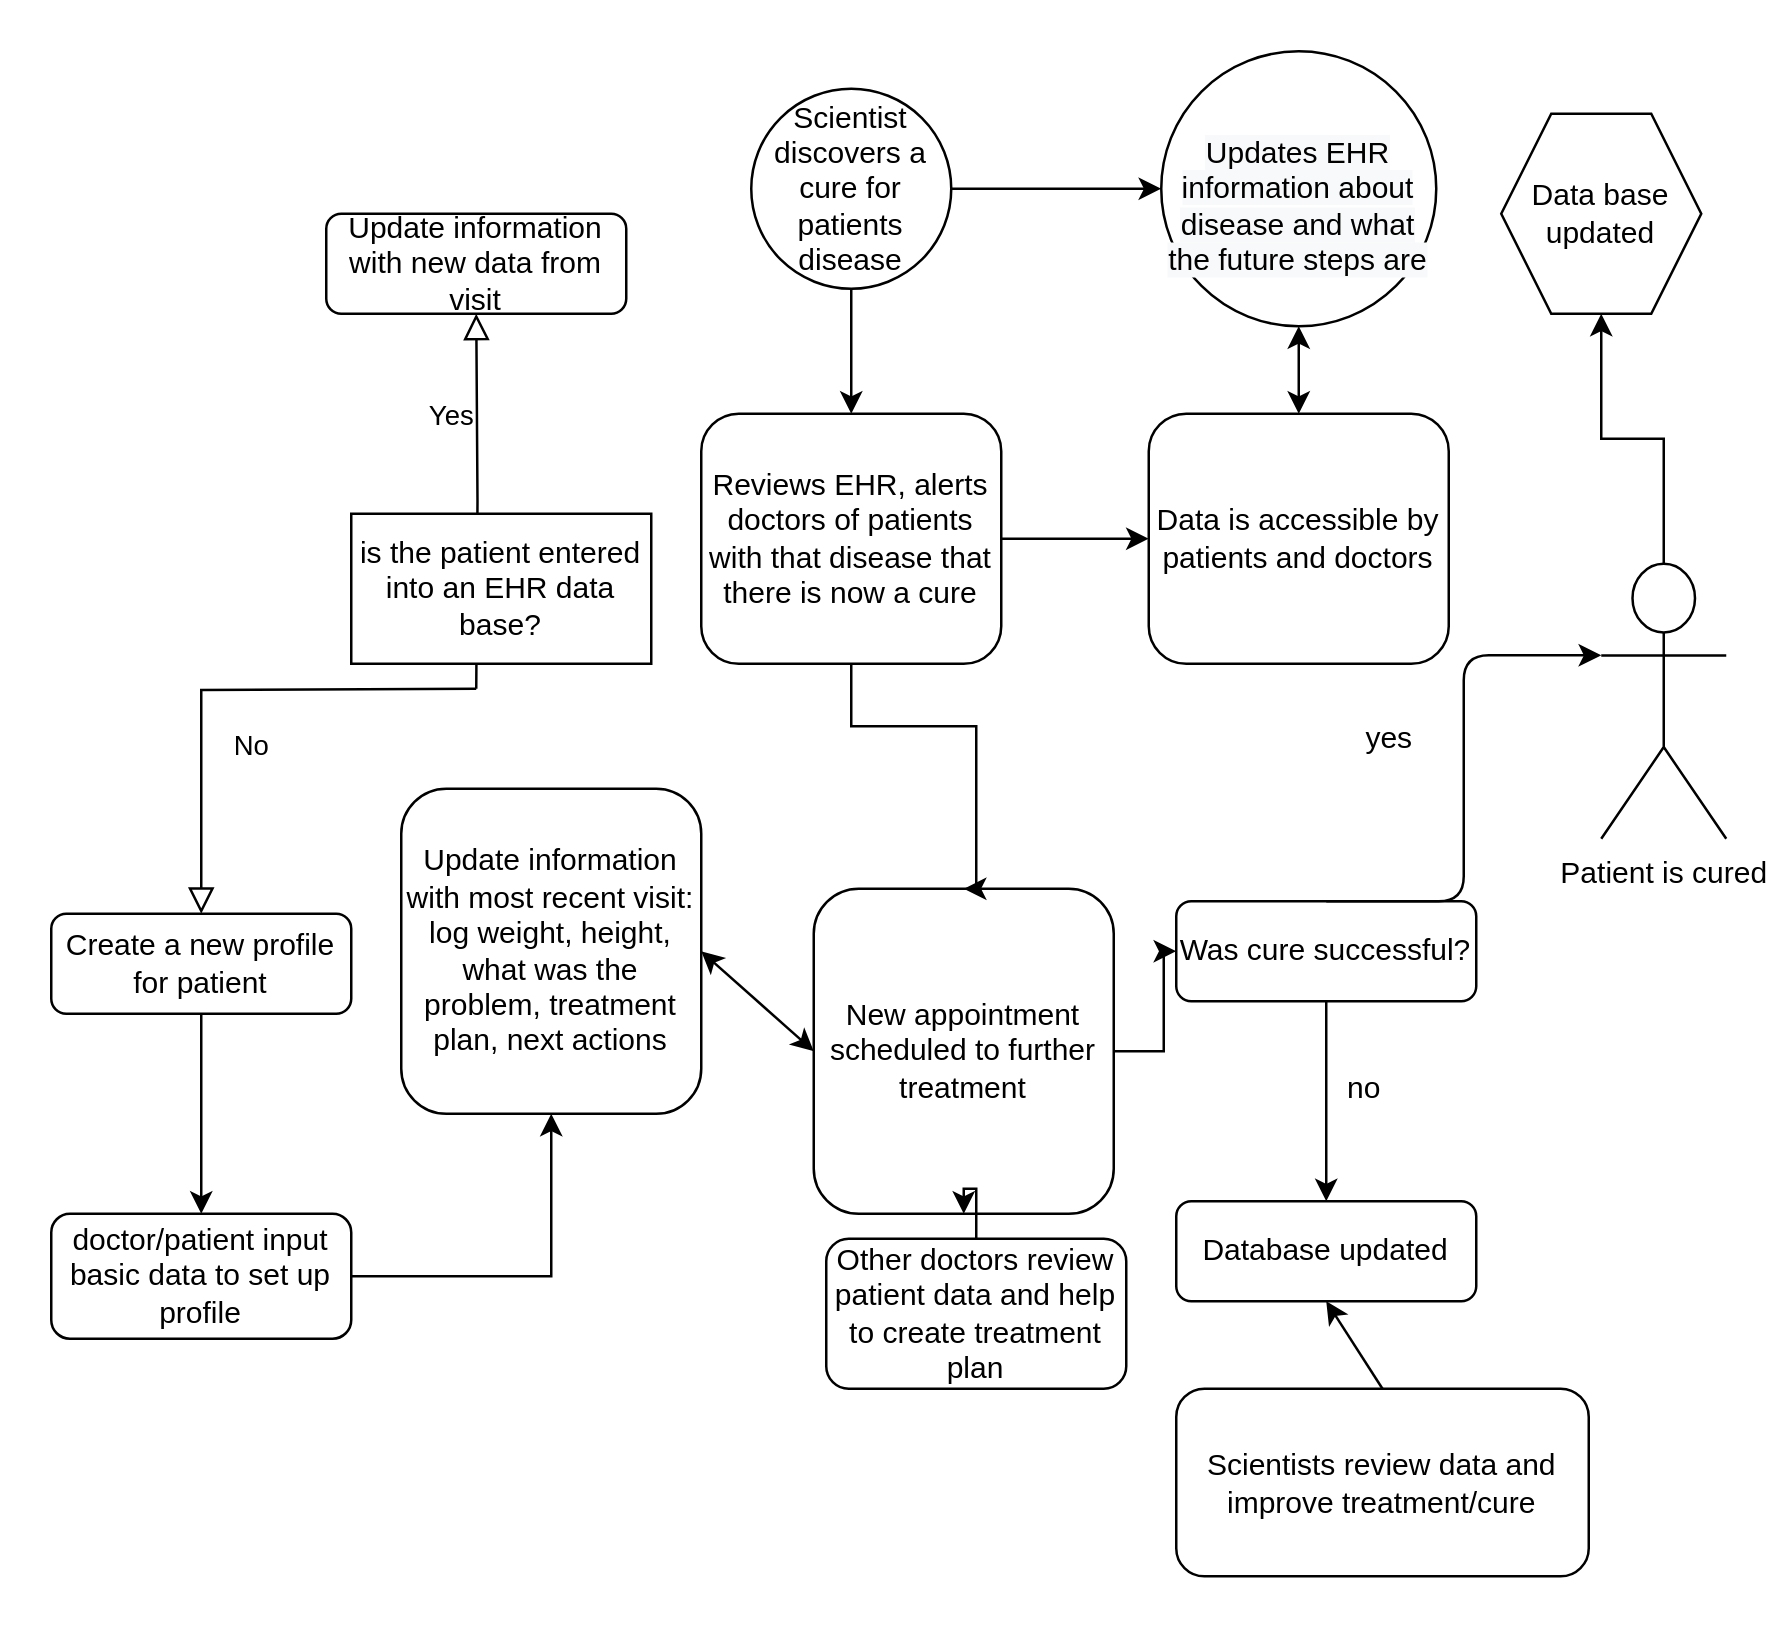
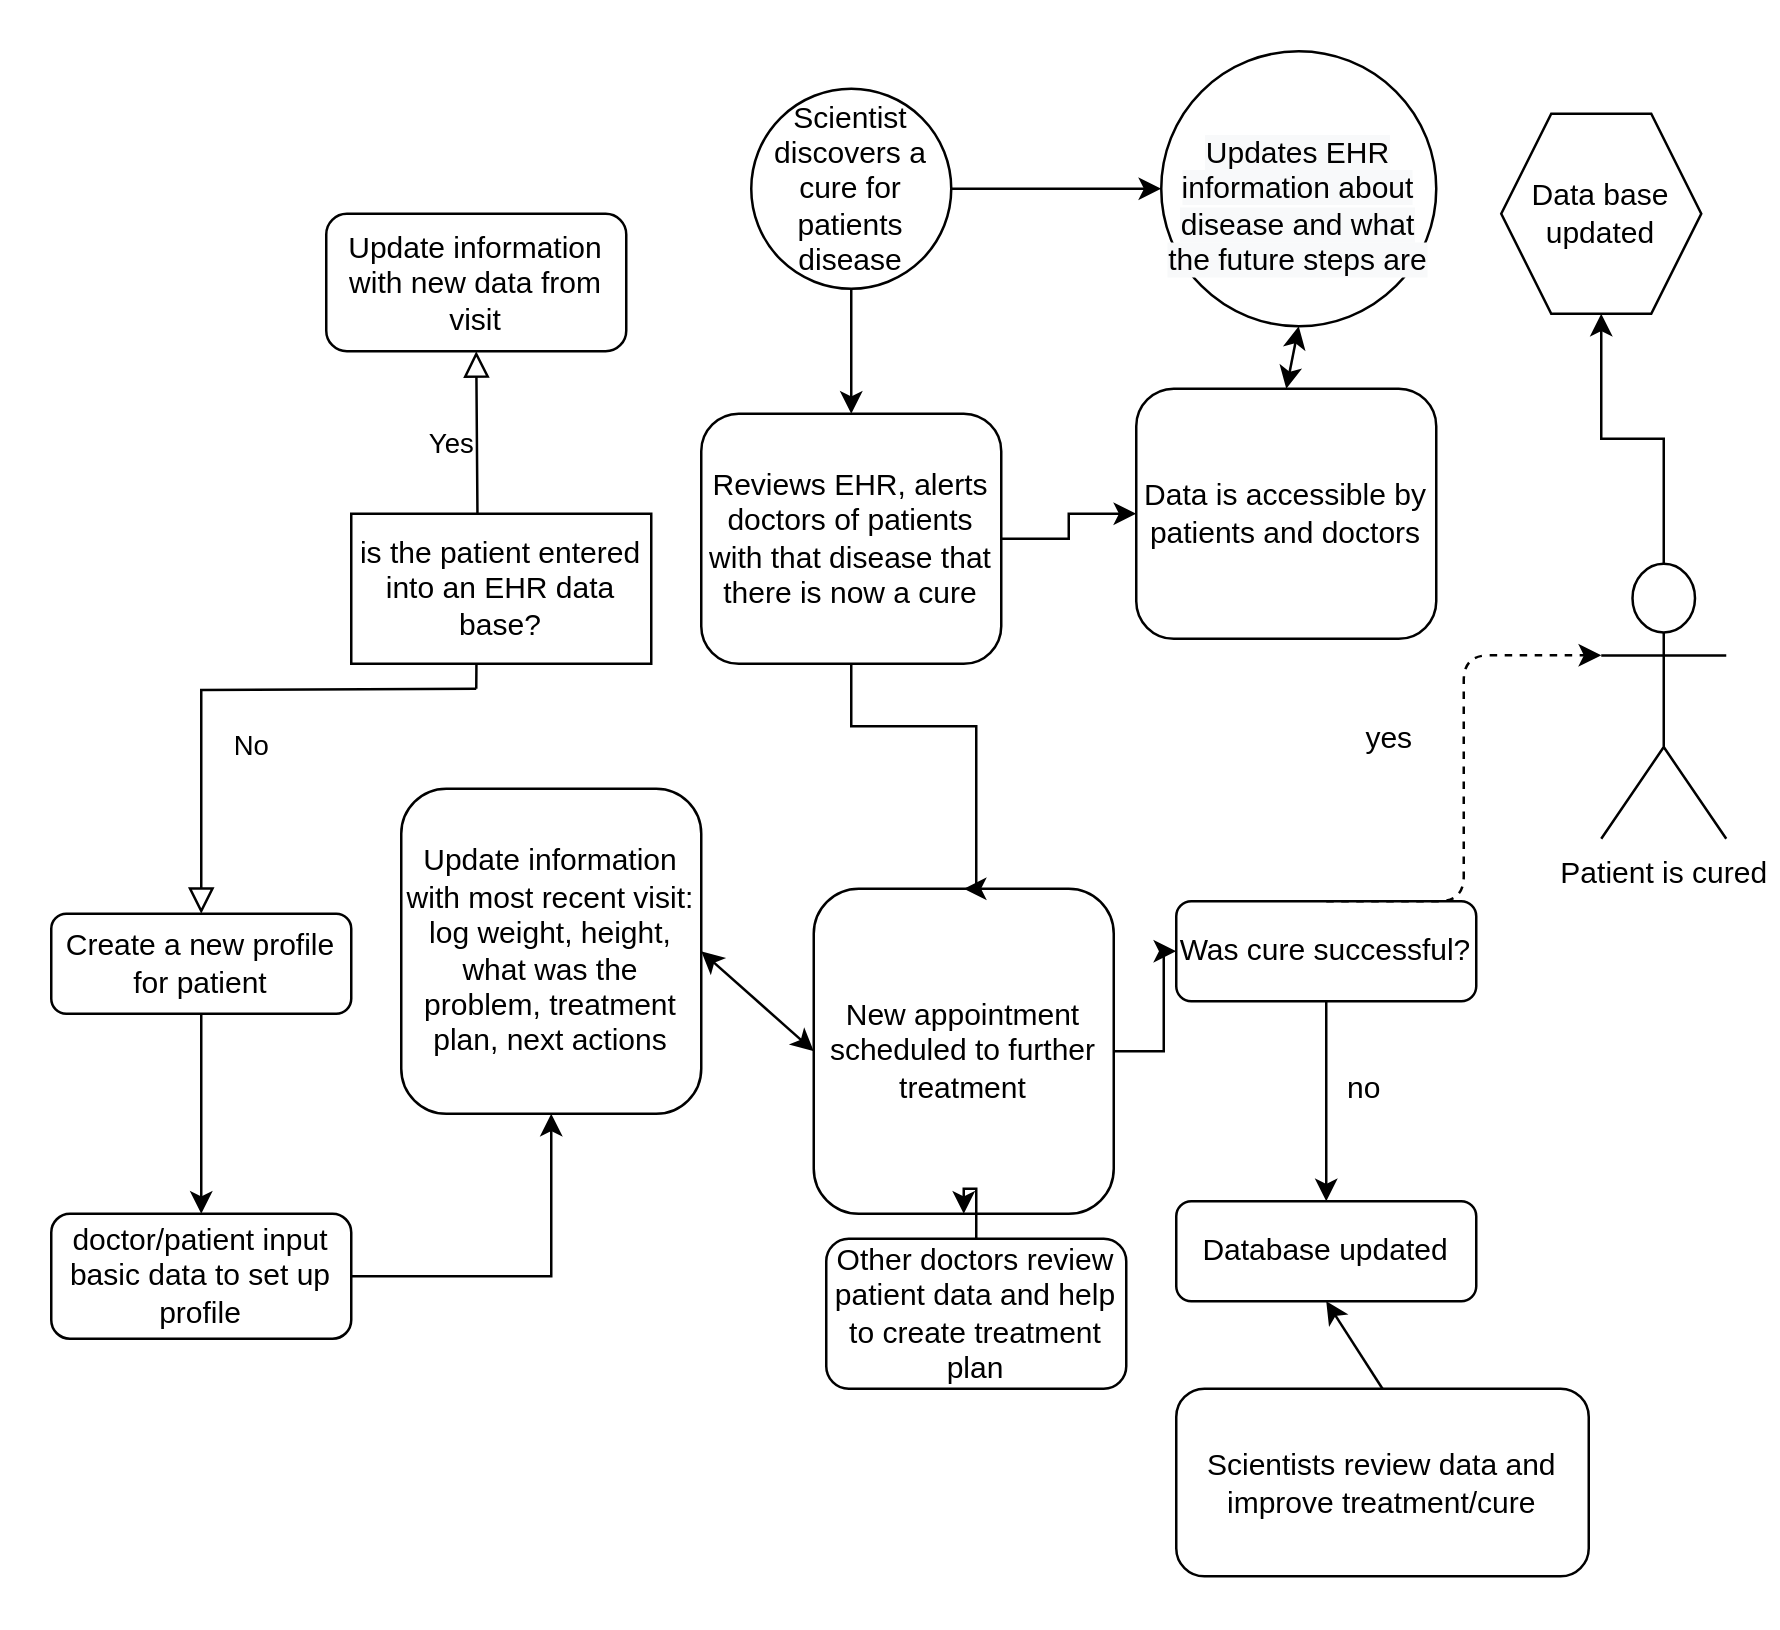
node "Update information with new data from visit": size 300x100 -> 300x138
node "Data is accessible by patients and doctors": moved (1299, 539) -> (1286, 514)
edge "Was cure successful?" -> "Patient is cured": style solid -> dashed
